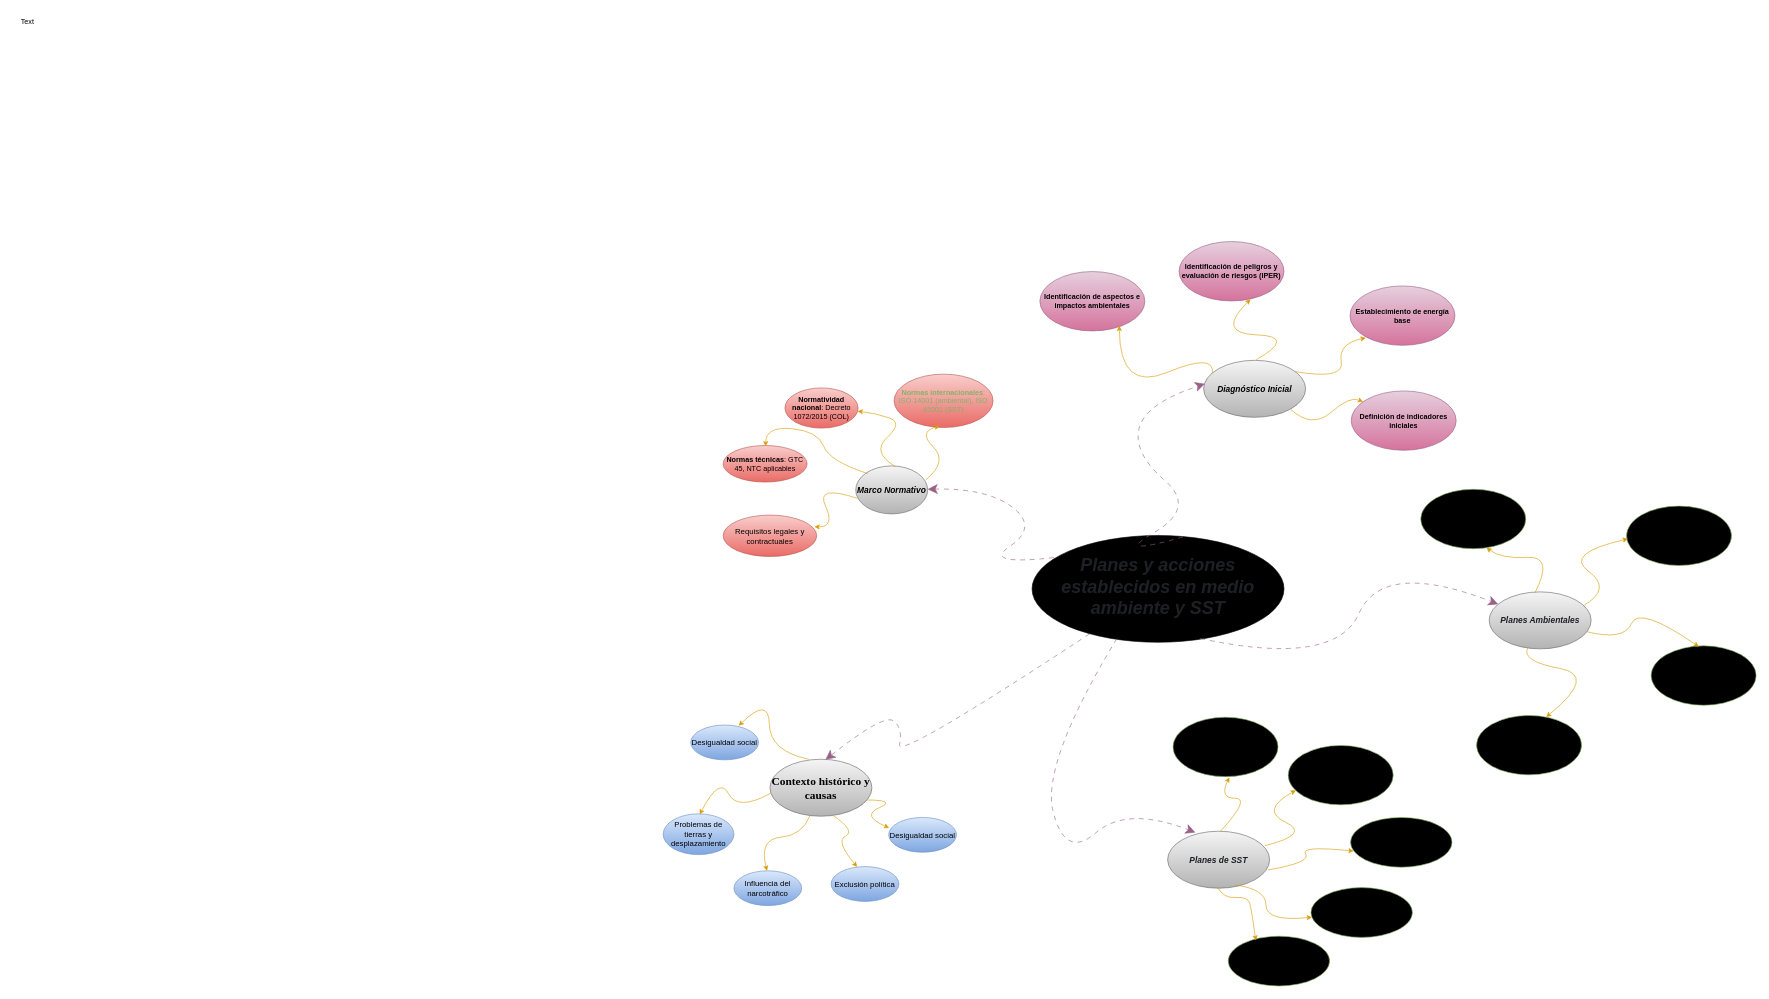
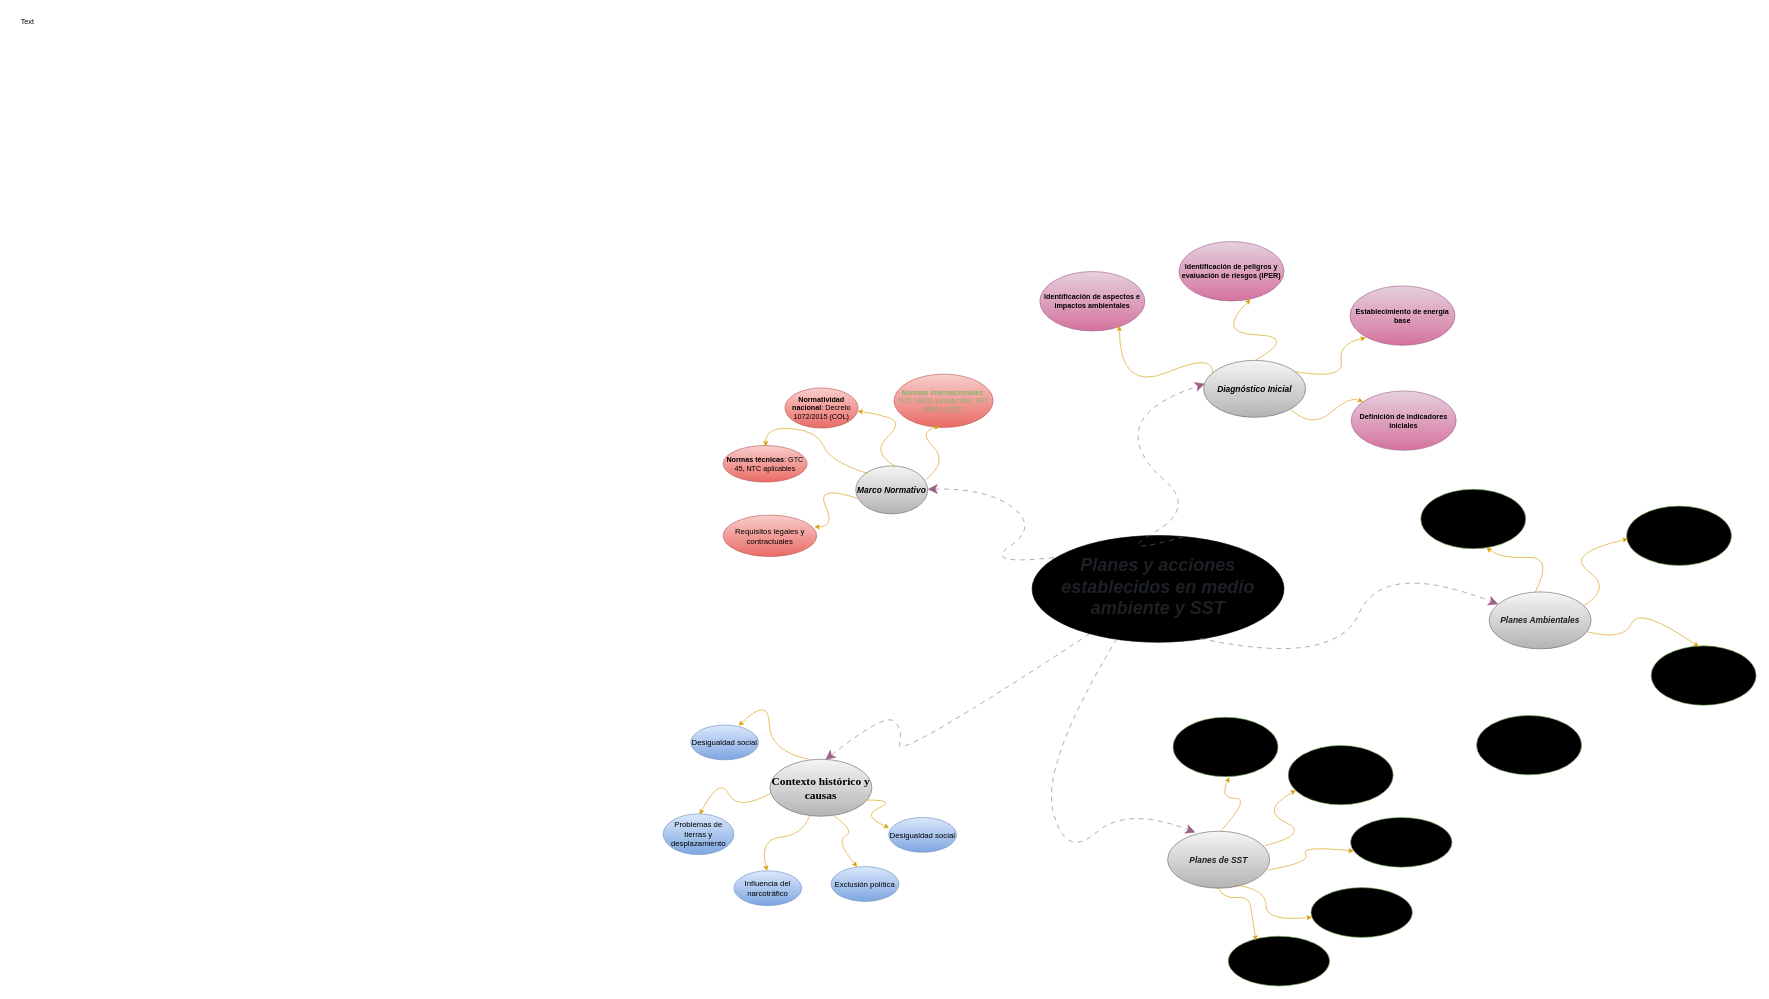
edge "Planes Ambientales" -> "Compras y contrataciones sostenibles": removed
